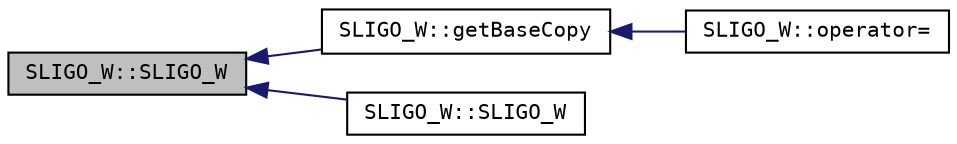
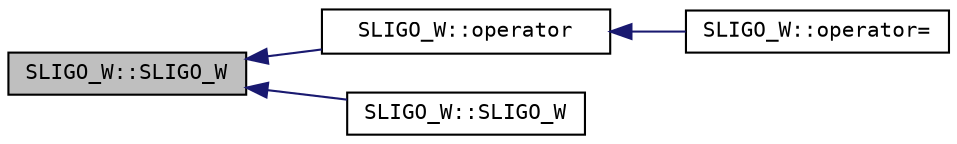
node "SLIGO_W::getBaseCopy": label "SLIGO_W::getBaseCopy" -> "SLIGO_W::operator"
